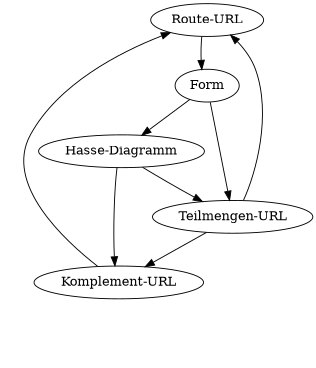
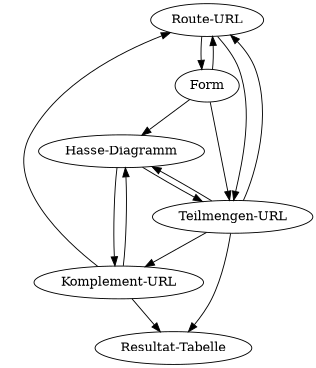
edge "Form" -> "Route-URL": added
edge "Route-URL" -> "Teilmengen-URL": added
edge "Teilmengen-URL" -> "Hasse-Diagramm": added
edge "Komplement-URL" -> "Hasse-Diagramm": added
node "Resultat-Tabelle": added
